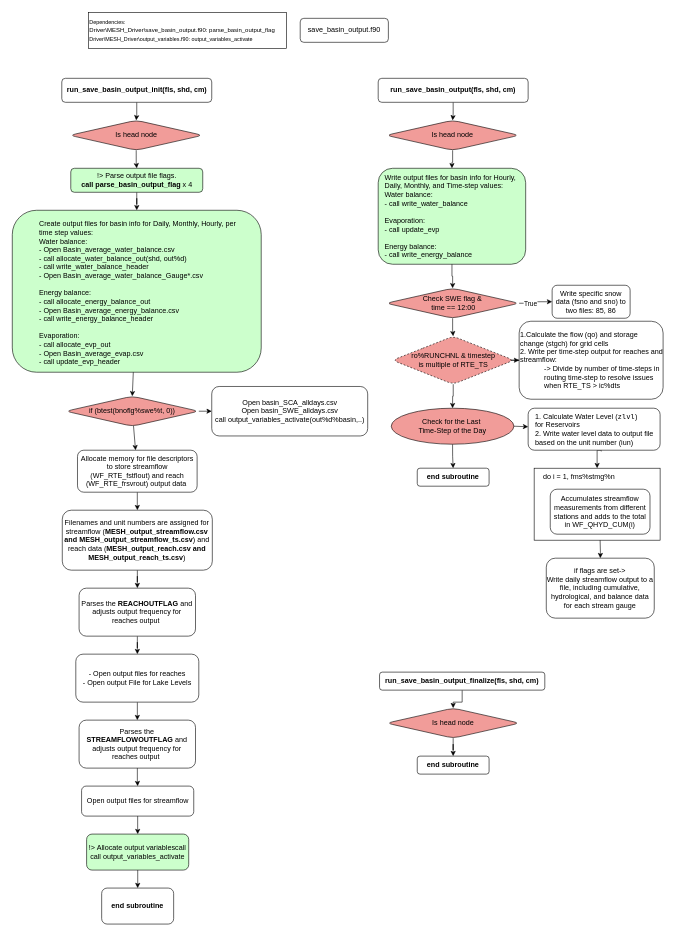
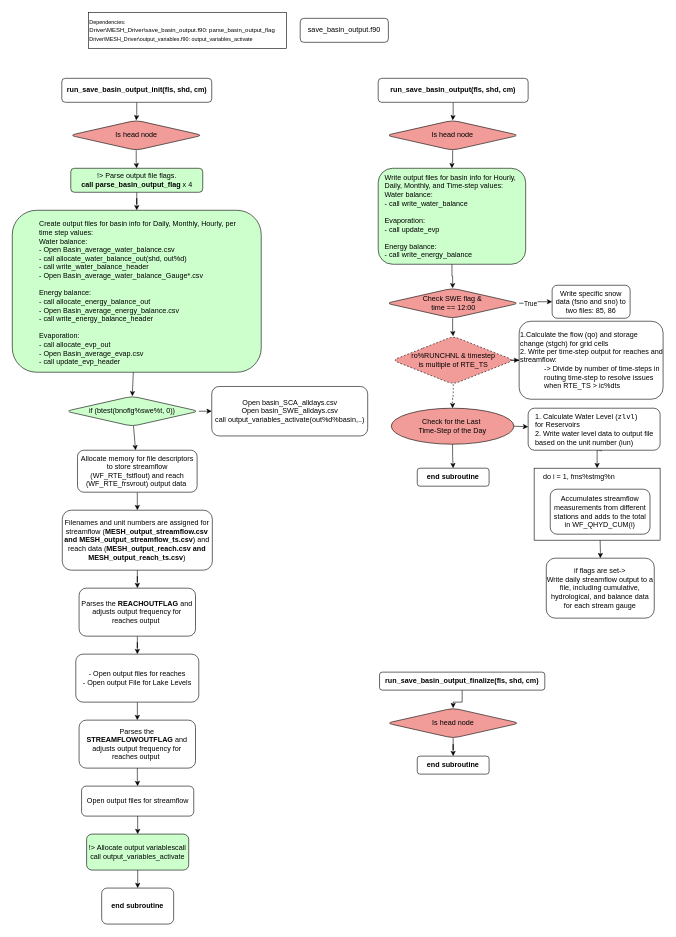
edge "ro%RUNCHNL & timestep is multiple of RTE_TS" -> "Check for the Last Time-Step of the Day": style solid -> dashed
node "if (btest(bnoflg%swe%t, 0))": fillcolor #f19c99 -> #ccffcc
